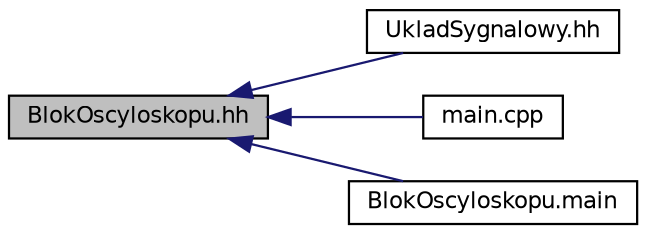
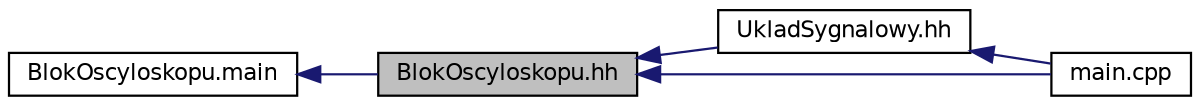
edge "main.cpp" -> "UkladSygnalowy.hh": added
edge "BlokOscyloskopu.main" -> "BlokOscyloskopu.hh": reversed
